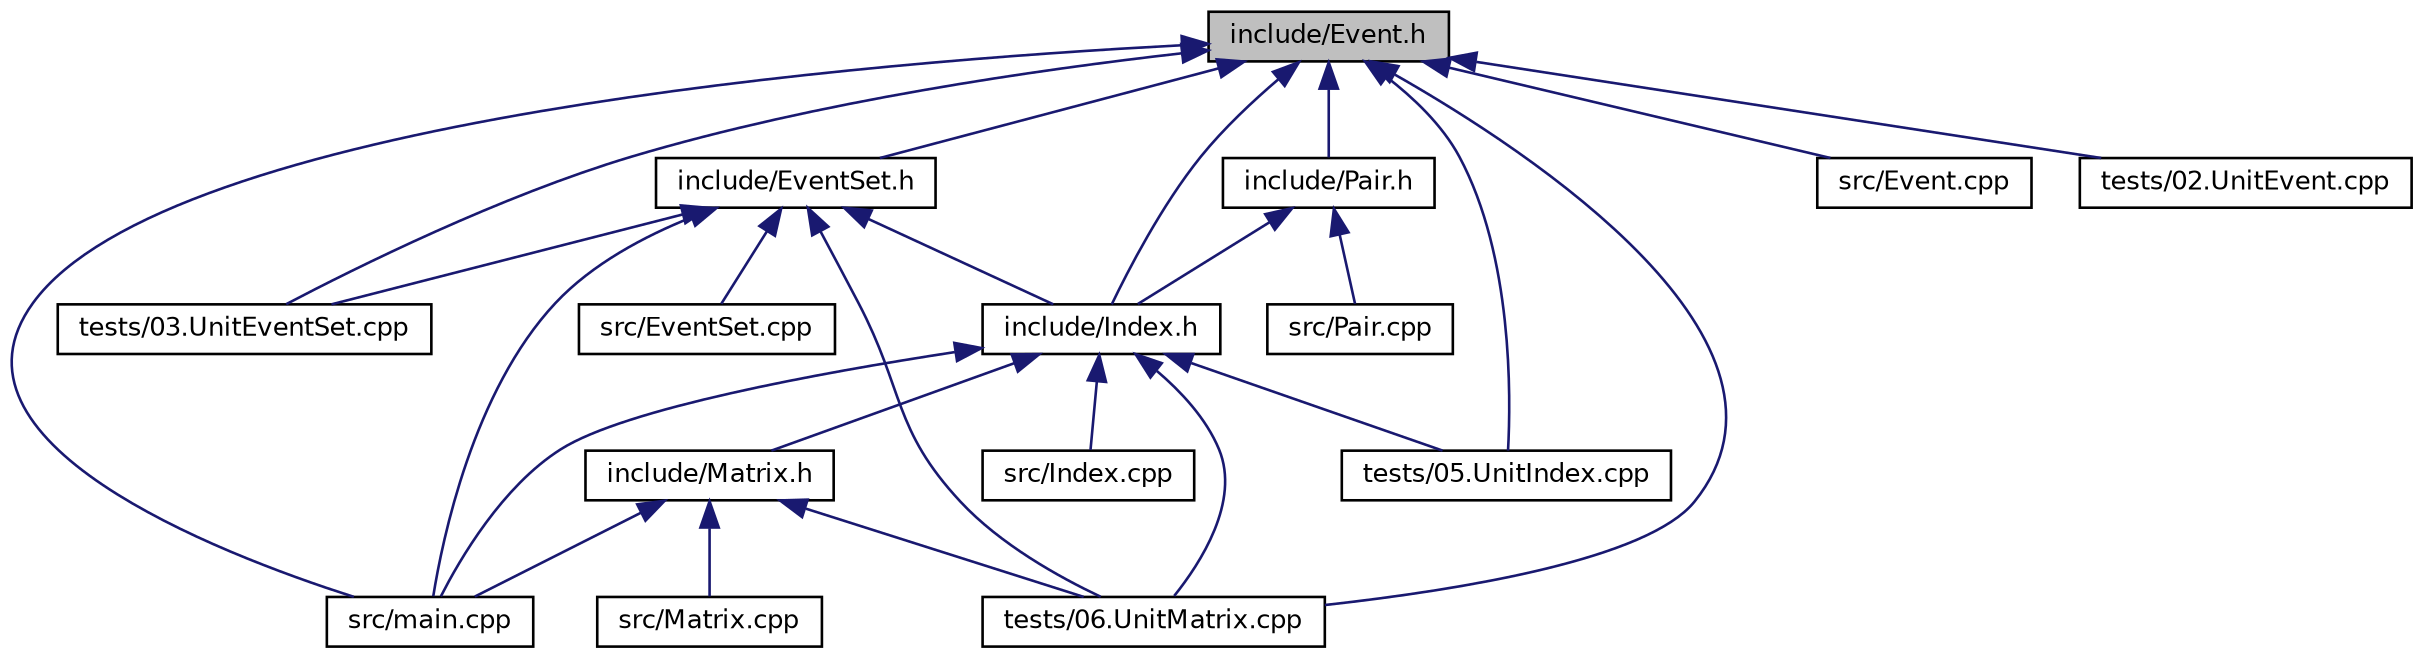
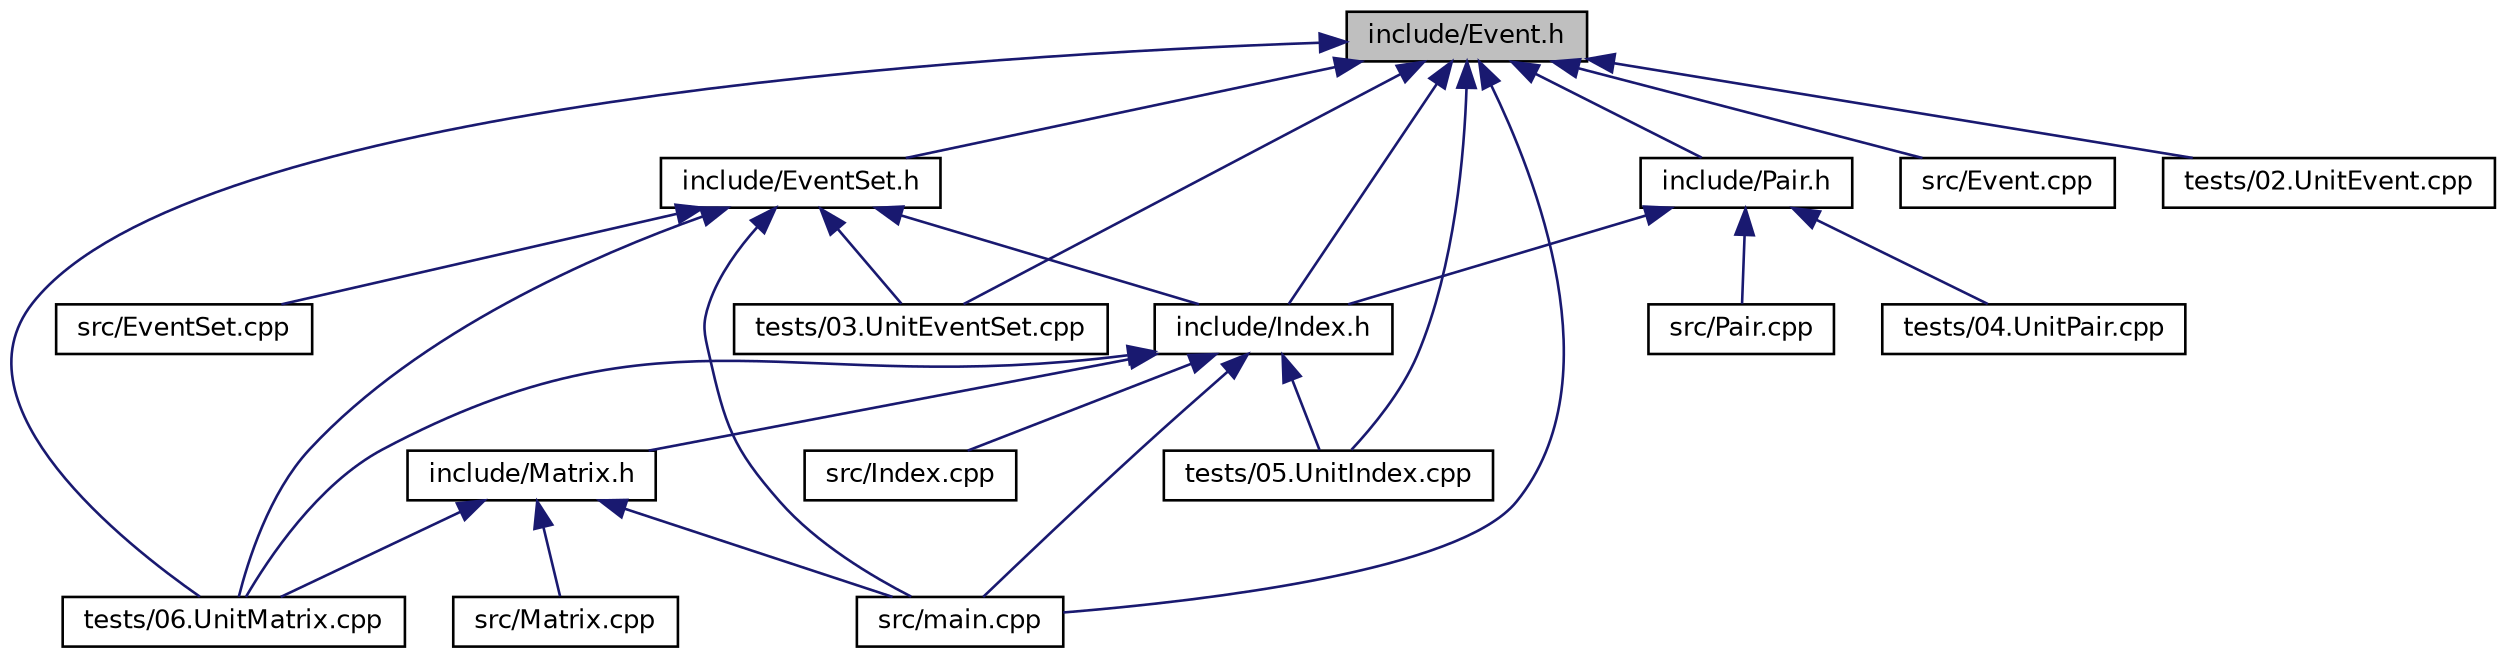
node "tests/04.UnitPair.cpp": added
